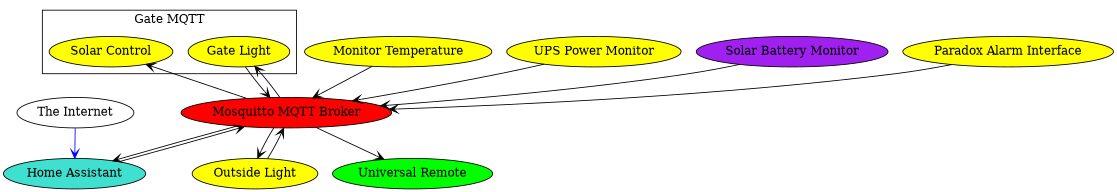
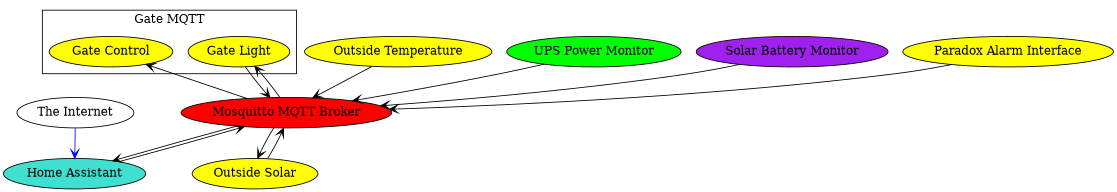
node "Solar Control": label "Solar Control" -> "Gate Control"
node "Monitor Temperature": label "Monitor Temperature" -> "Outside Temperature"
node "UPS Power Monitor": fillcolor yellow -> green
node "Outside Light": label "Outside Light" -> "Outside Solar"
node "Universal Remote": removed
